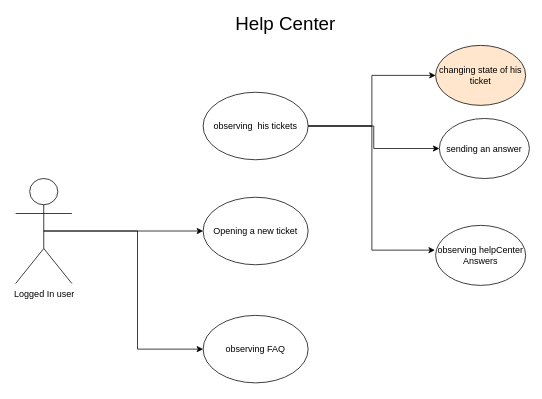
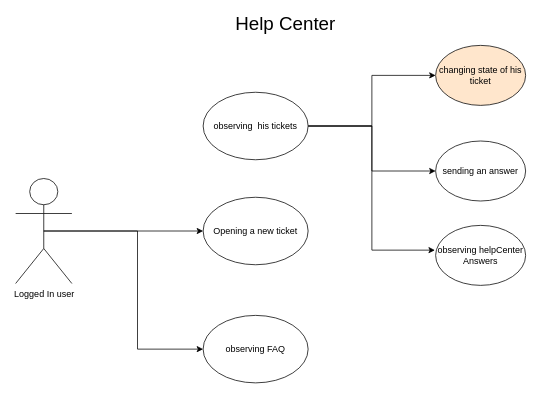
node "sending an answer": moved (484, 149) -> (480, 171)
